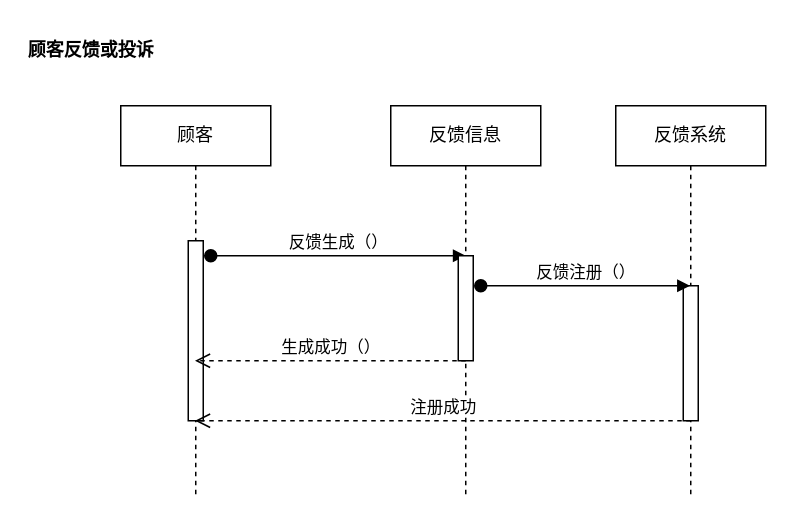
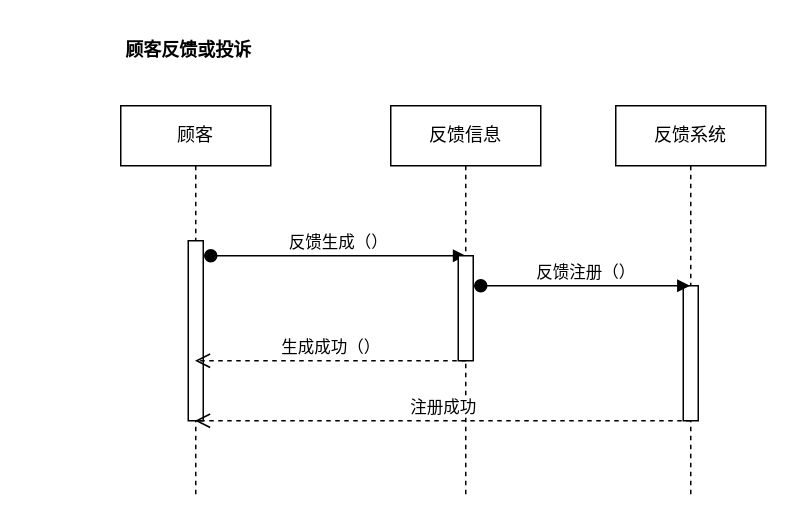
node "顾客反馈或投诉": moved (91, 50) -> (188, 50)
